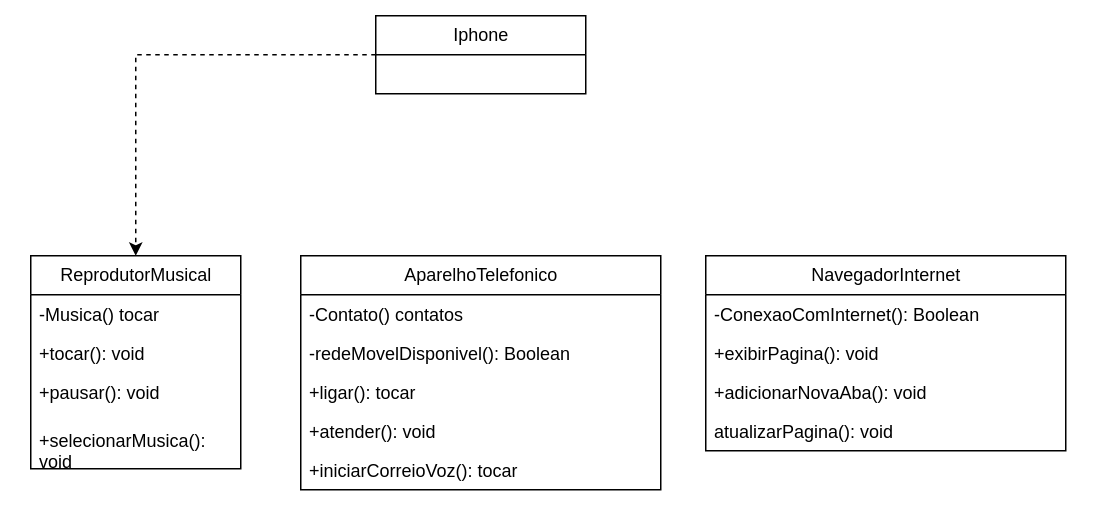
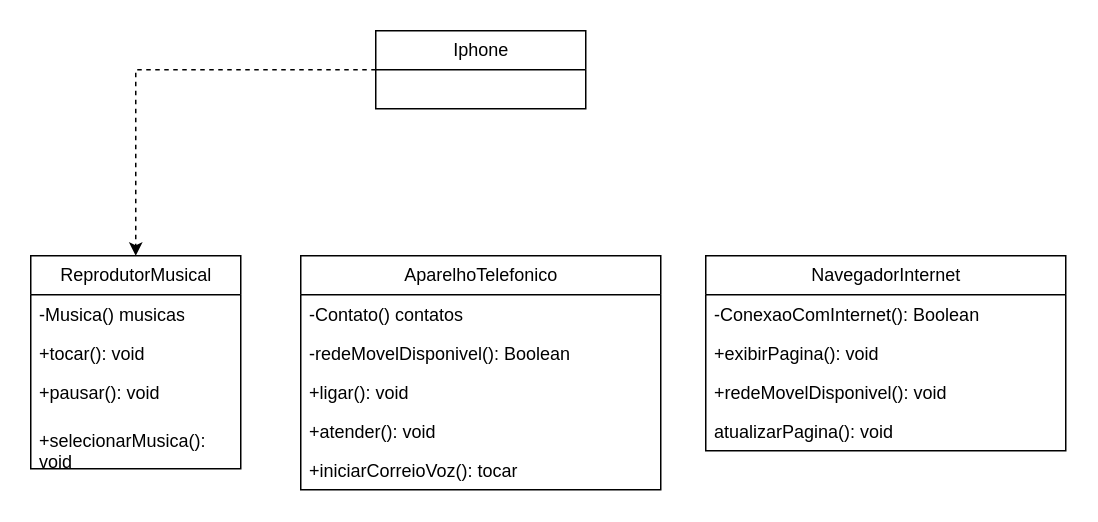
node "Iphone": moved (481, 55) -> (481, 70)
node "-Musica() tocar": label "-Musica() tocar" -> "-Musica() musicas"
node "+ligar(): tocar": label "+ligar(): tocar" -> "+ligar(): void"
node "+adicionarNovaAba(): void": label "+adicionarNovaAba(): void" -> "+redeMovelDisponivel(): void"
